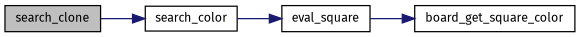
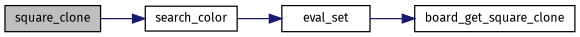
node "search_clone": label "search_clone" -> "square_clone"
node "eval_square": label "eval_square" -> "eval_set"
node "board_get_square_color": label "board_get_square_color" -> "board_get_square_clone"
